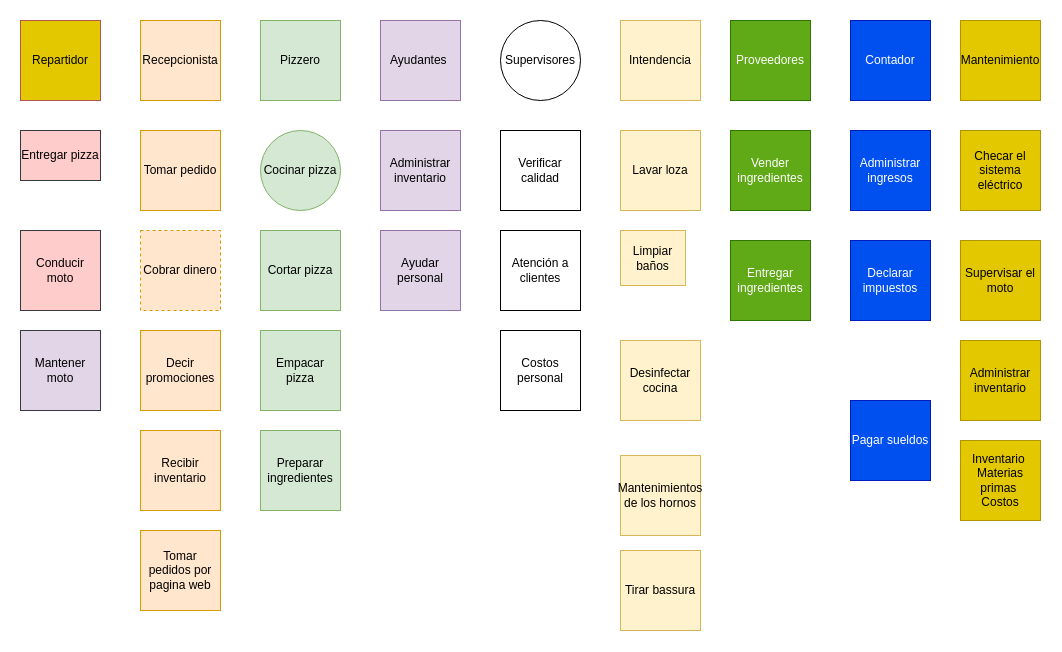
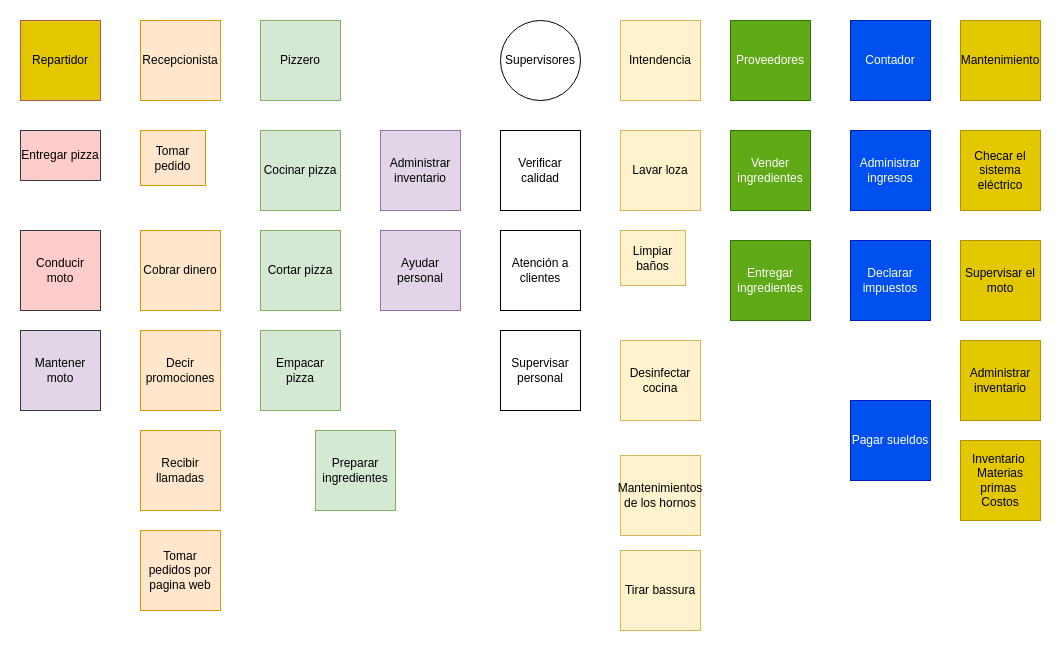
node "Ayudantes": removed
node "Tomar pedido": size 80x80 -> 65x55
node "Cocinar pizza": shape ellipse -> rectangle
node "Cobrar dinero": style dashed -> solid
node "Costos personal": label "Costos personal" -> "Supervisar personal"
node "Recibir inventario": label "Recibir inventario" -> "Recibir llamadas"
node "Preparar ingredientes": moved (301, 471) -> (356, 471)
